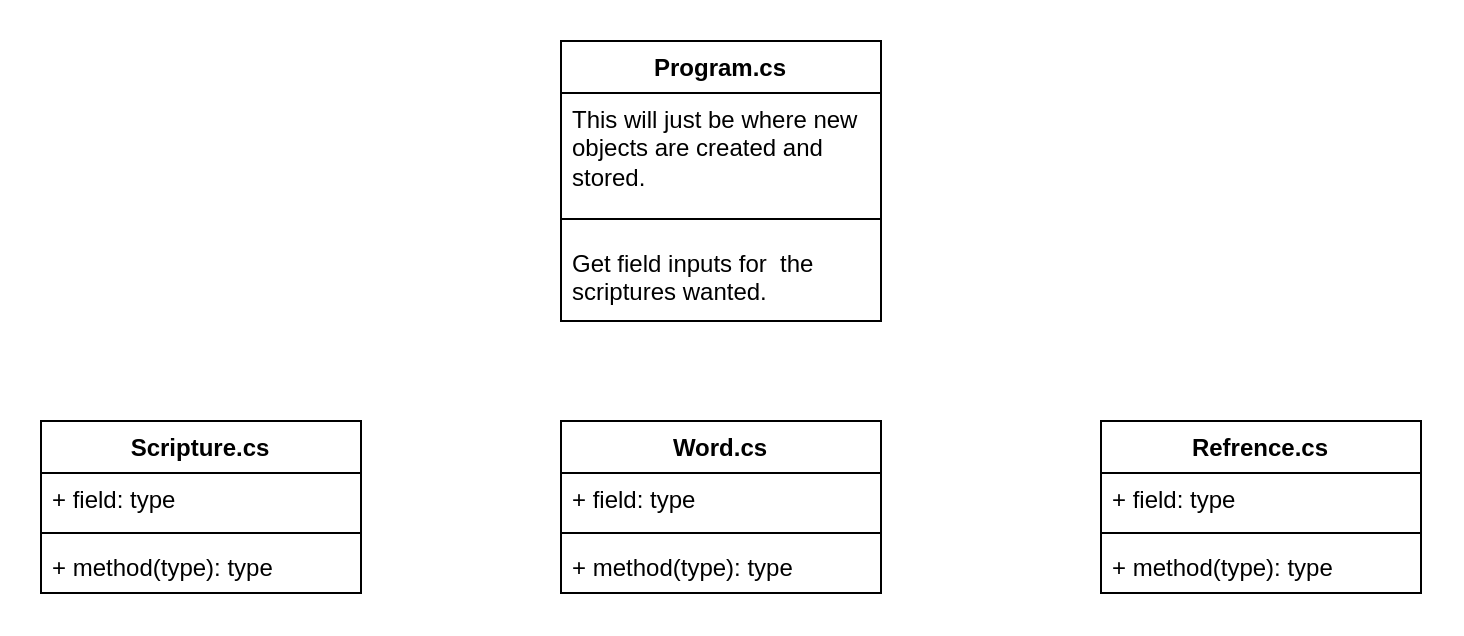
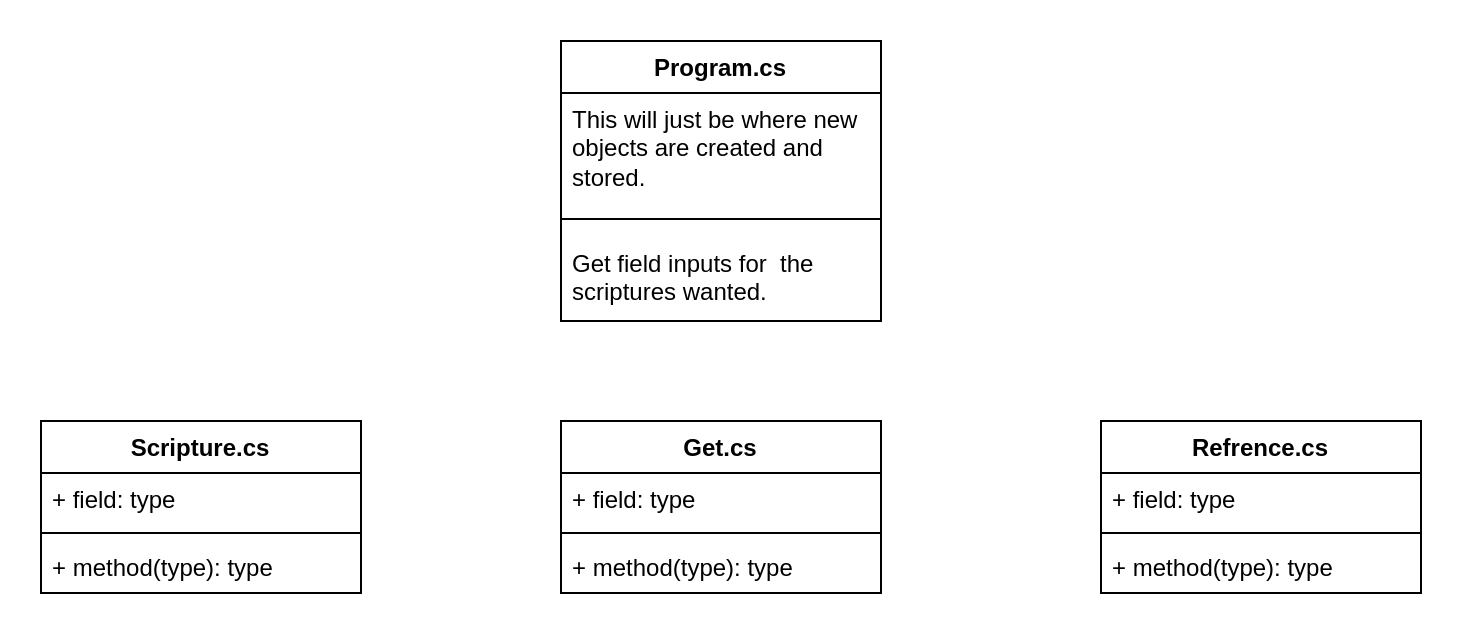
node "Word.cs": label "Word.cs" -> "Get.cs"
